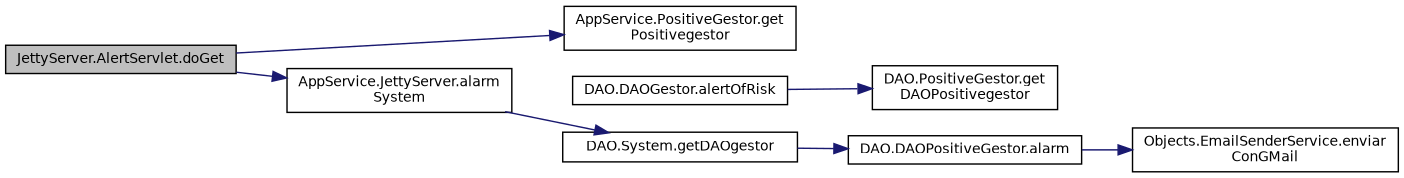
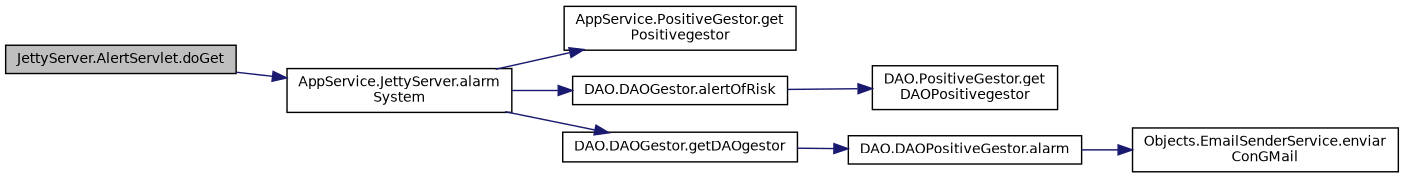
edge "JettyServer.AlertServlet.doGet" -> "AppService.PositiveGestor.get Positivegestor": now "AppService.JettyServer.alarm System" -> "AppService.PositiveGestor.get Positivegestor"
edge "AppService.JettyServer.alarm System" -> "DAO.DAOGestor.alertOfRisk": added
node "DAO.System.getDAOgestor": label "DAO.System.getDAOgestor" -> "DAO.DAOGestor.getDAOgestor"
